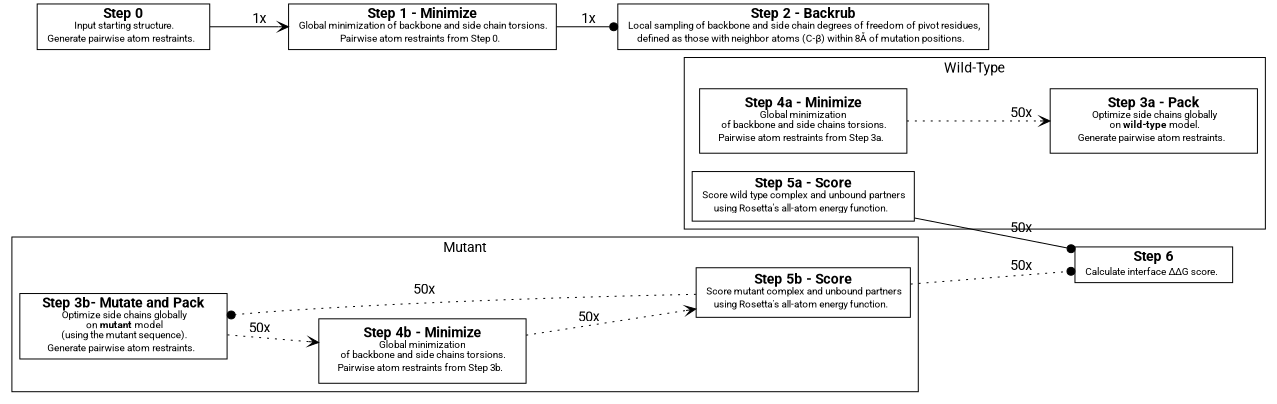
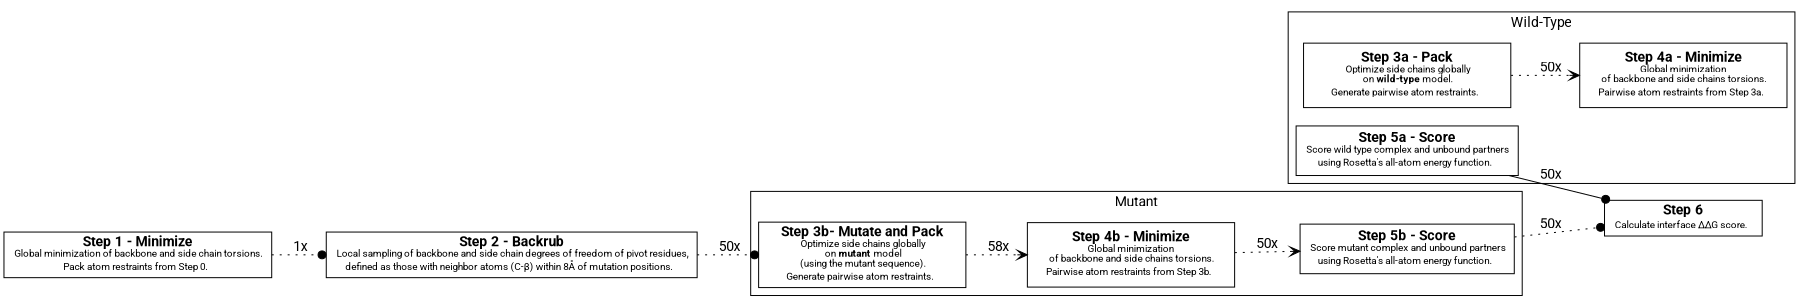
node "Step 0": removed
edge "Step 1 - Minimize" -> "Step 2 - Backrub": style solid -> dotted
node "Step 1 - Minimize": text "Pairwise atom restraints from Step 0." -> "Pack atom restraints from Step 0."
edge "Step 4a - Minimize" -> "Step 3a - Pack": reversed
edge "Step 5b - Score" -> "Step 3b- Mutate and Pack": now "Step 2 - Backrub" -> "Step 3b- Mutate and Pack"
edge "Step 3b- Mutate and Pack" -> "Step 4b - Minimize": label " 50x" -> " 58x"
